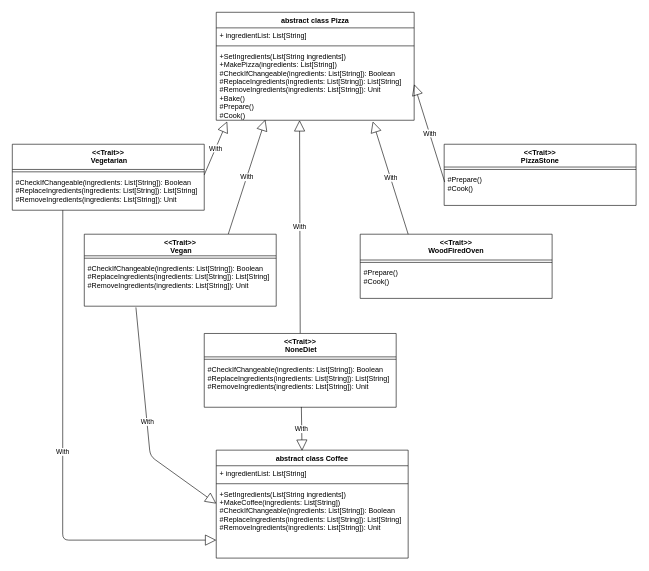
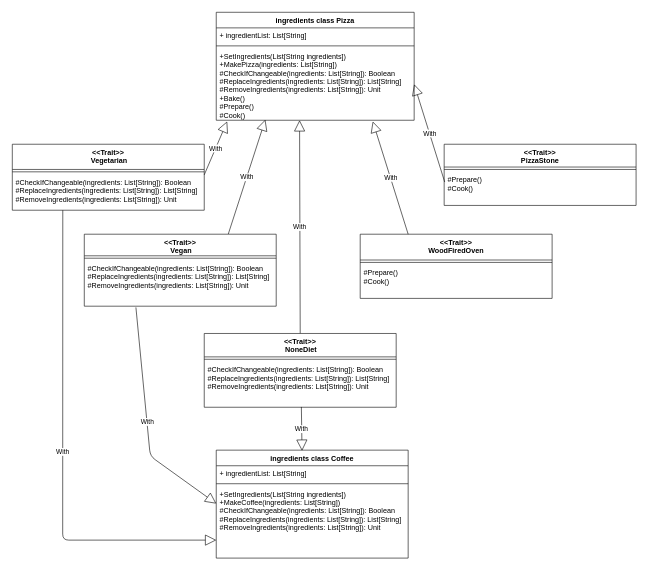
node "abstract class Pizza": label "abstract class Pizza" -> "ingredients class Pizza"
node "abstract class Coffee": label "abstract class Coffee" -> "ingredients class Coffee"
